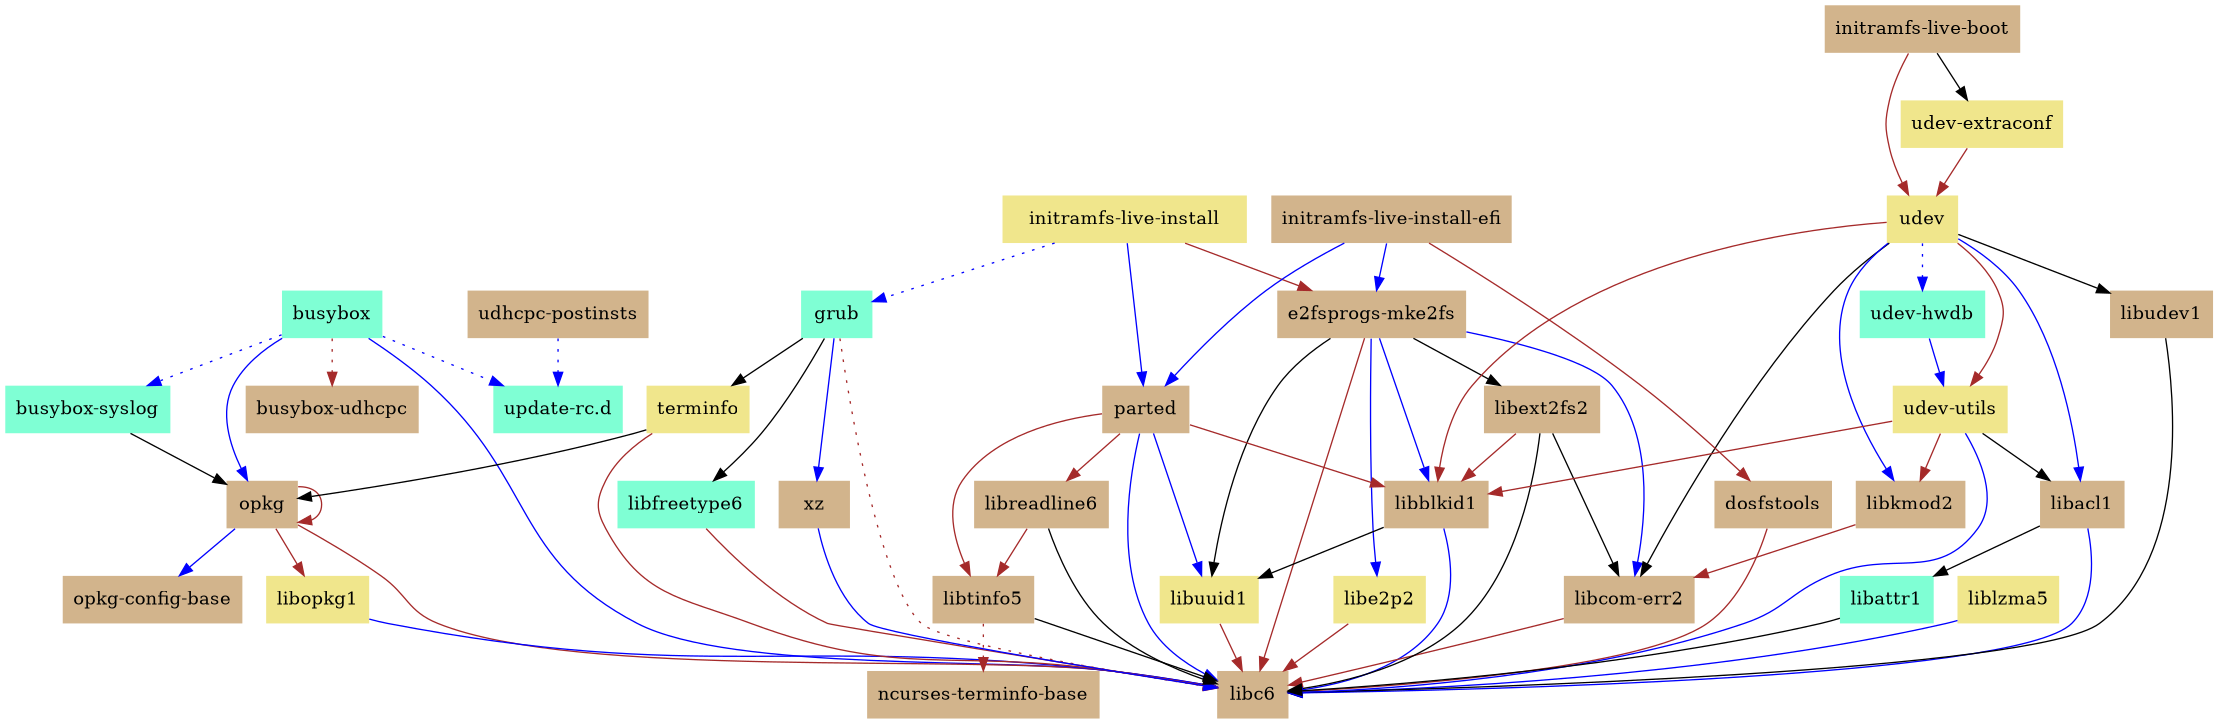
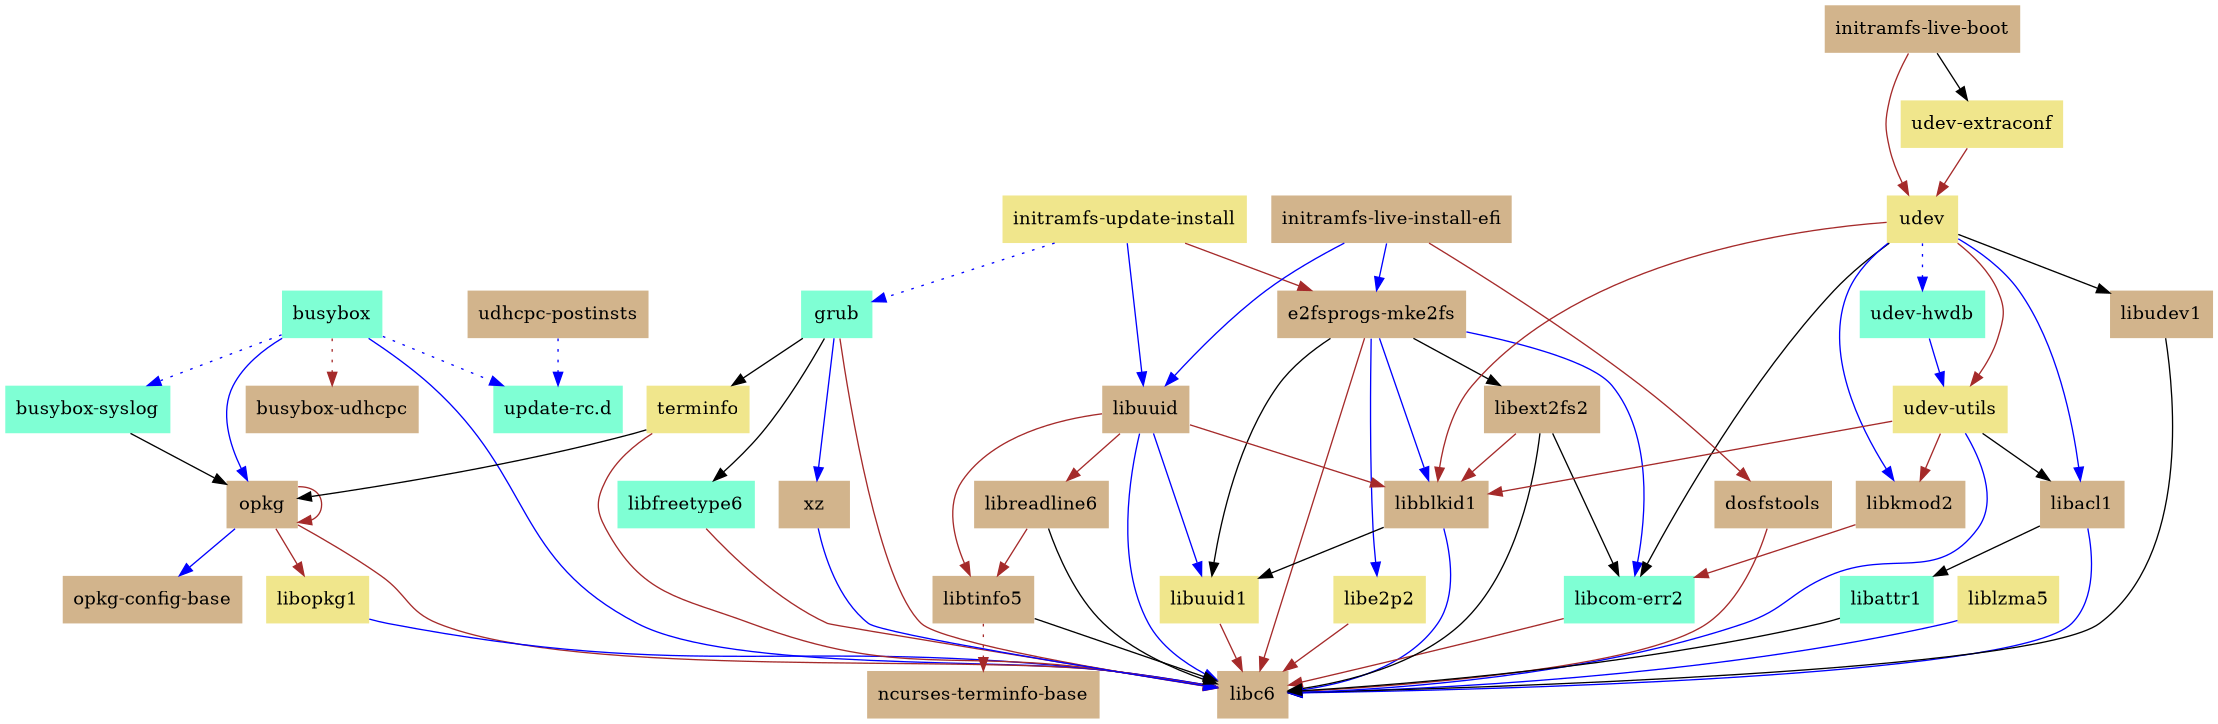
node "initramfs-live-install": label "initramfs-live-install" -> "initramfs-update-install"
node "parted": label "parted" -> "libuuid"
node "libcom-err2": fillcolor tan -> aquamarine
edge "grub" -> "libc6": style dotted -> solid
